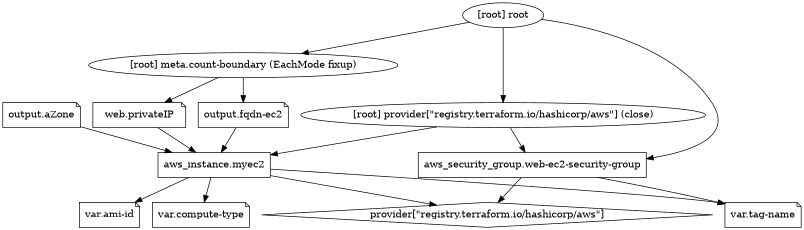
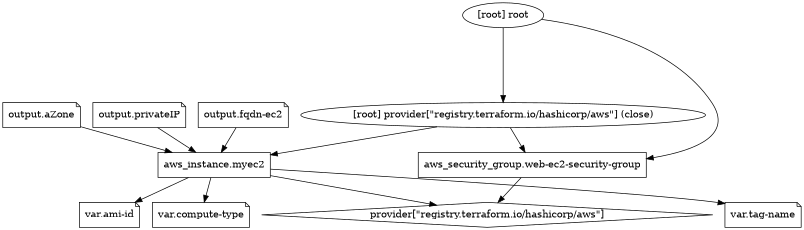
node "[root] meta.count-boundary (EachMode fixup)": removed
node "web.privateIP": label "web.privateIP" -> "output.privateIP"
edge "aws_security_group.web-ec2-security-group" -> "var.tag-name": removed
